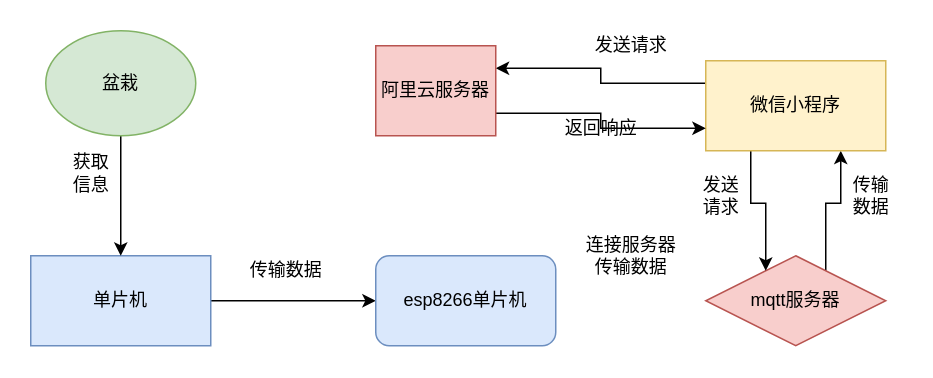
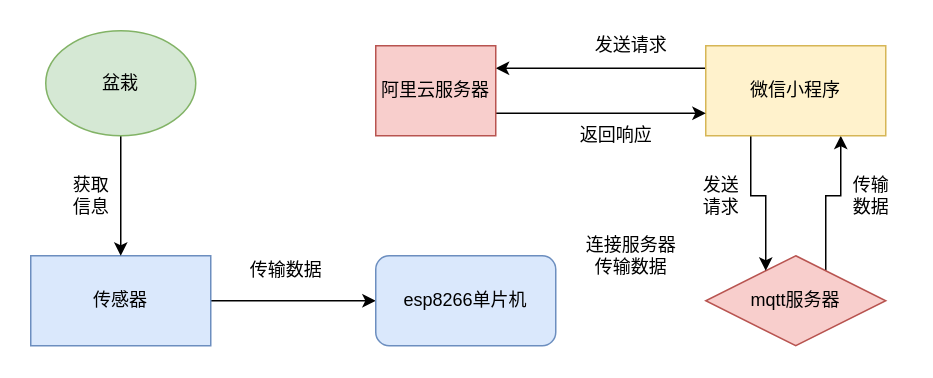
node "微信小程序": moved (796, 106) -> (796, 91)
node "返回响应": moved (601, 128) -> (616, 136)
node "获取 信息": moved (91, 173) -> (91, 196)
node "单片机": label "单片机" -> "传感器"
